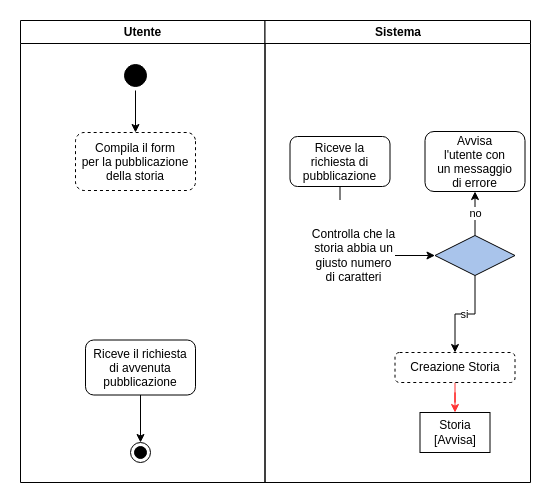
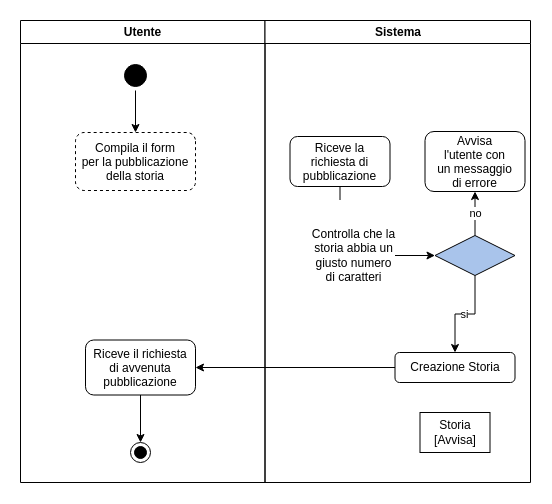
edge "Creazione Storia" -> "Riceve il richiesta di avvenuta pubblicazione": added
node "Creazione Storia": style dashed -> solid
edge "Creazione Storia" -> "Storia [Avvisa]": removed
